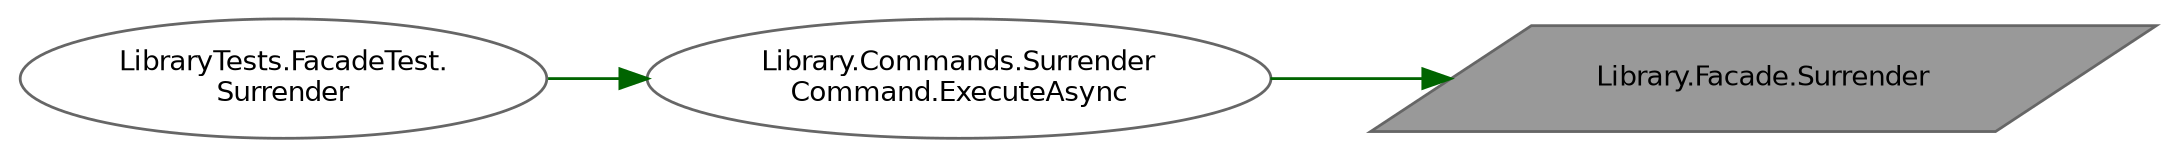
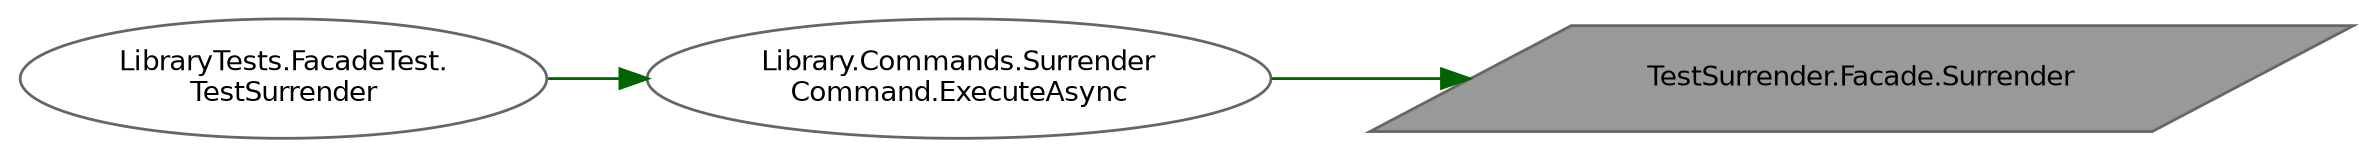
node "LibraryTests.FacadeTest. Surrender": label "LibraryTests.FacadeTest. Surrender" -> "LibraryTests.FacadeTest. TestSurrender"
node "Library.Facade.Surrender": label "Library.Facade.Surrender" -> "TestSurrender.Facade.Surrender"
